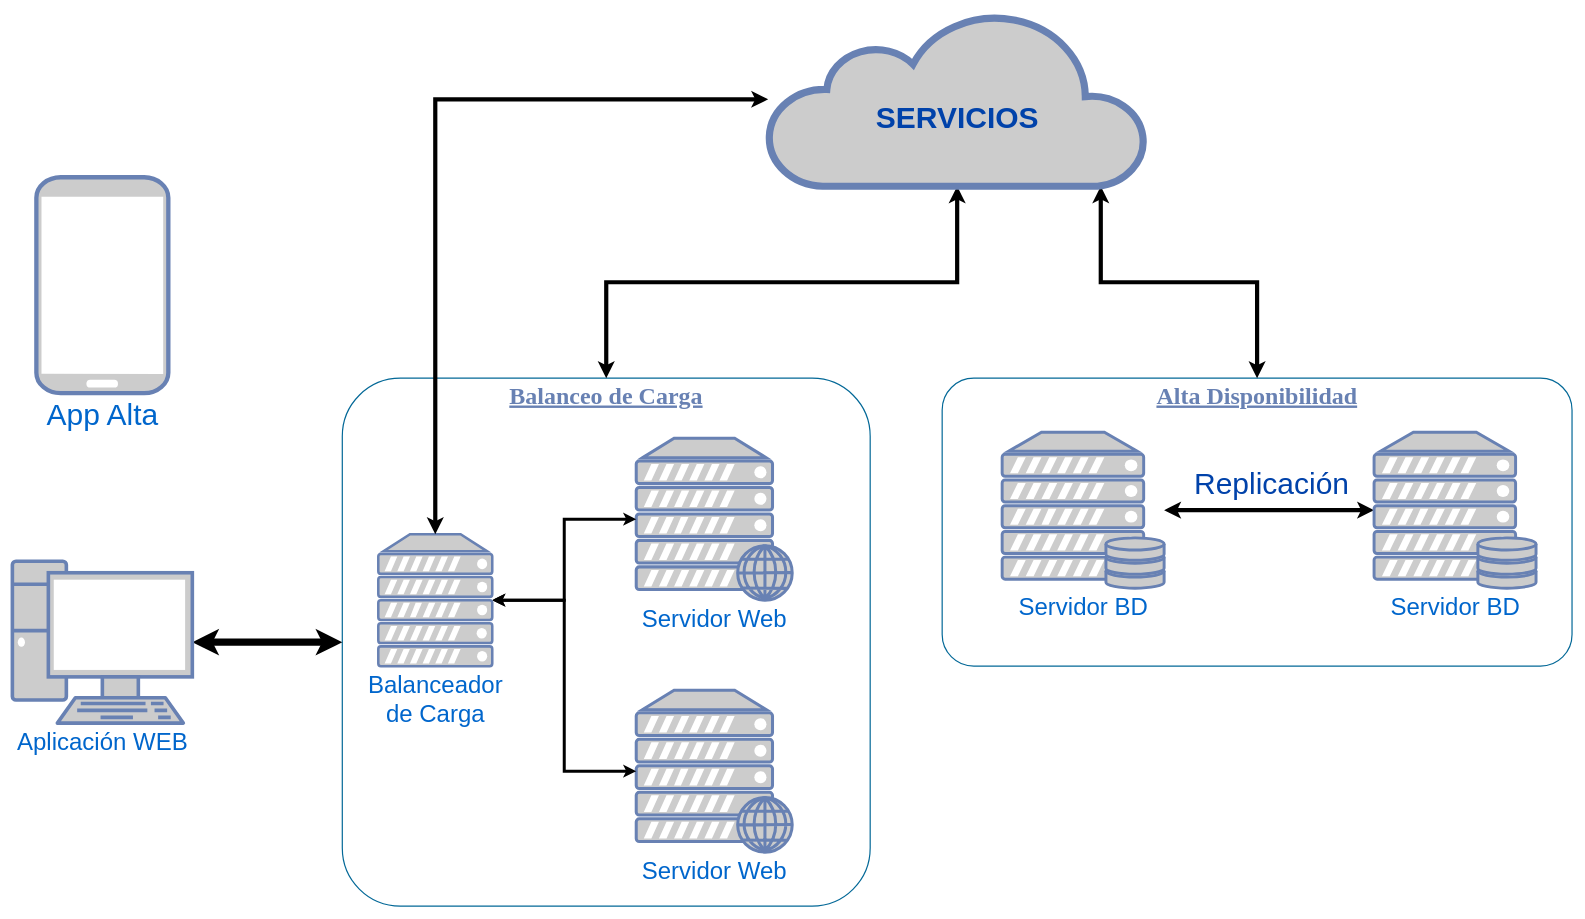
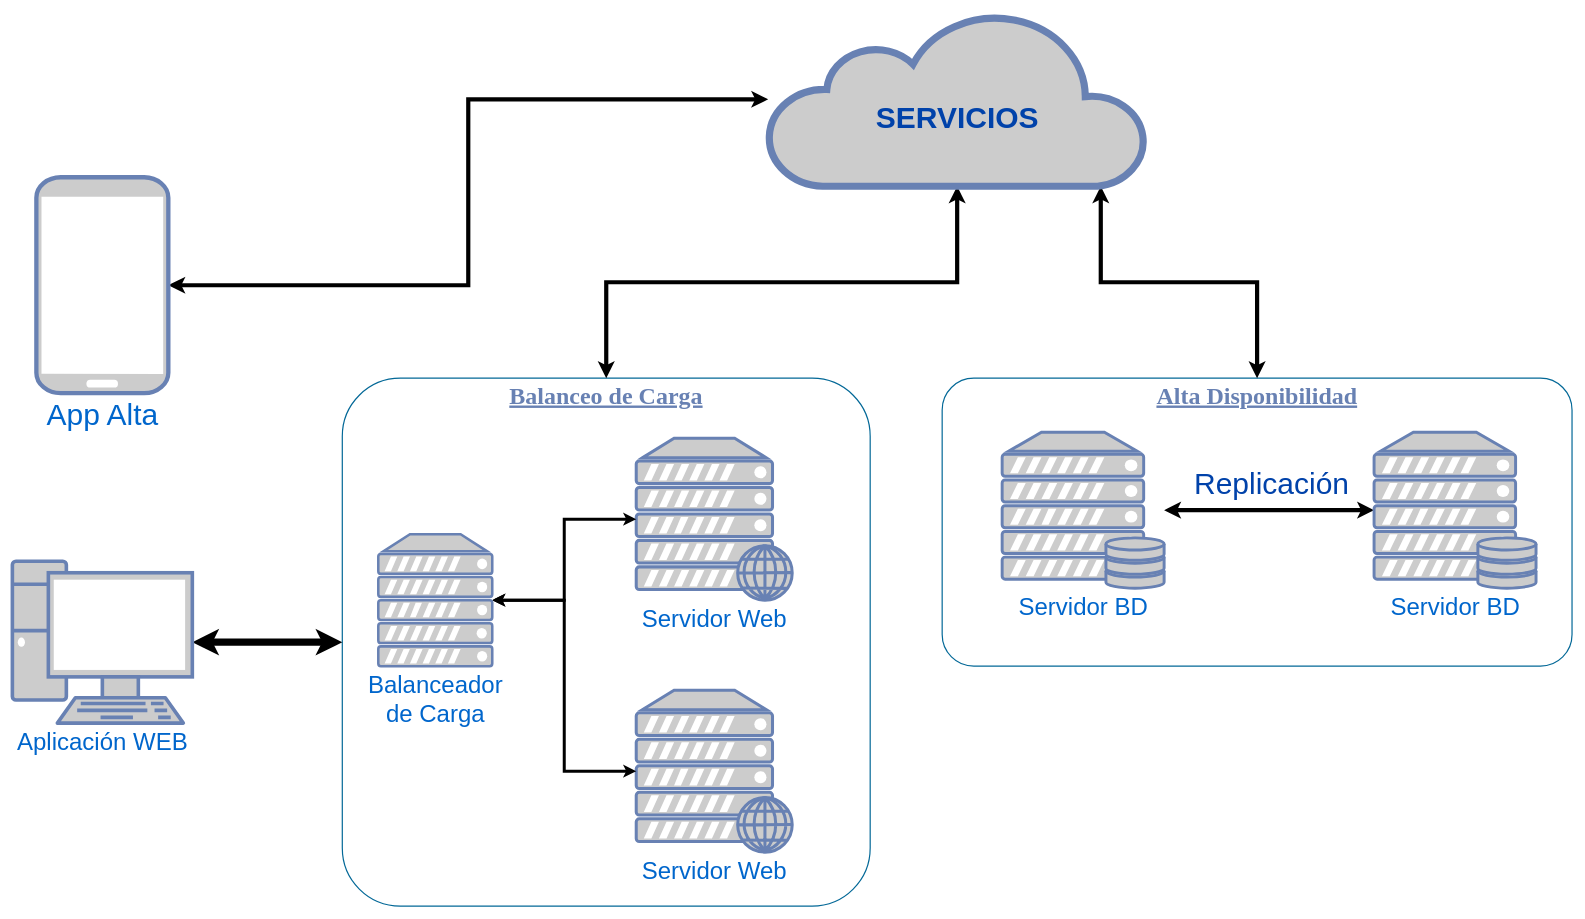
edge "SERVICIOS" -- "Balanceador de Carga": now "SERVICIOS" -- "App Alta"
